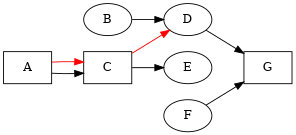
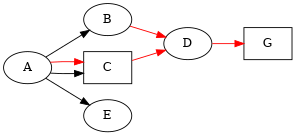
edge "B" -> "D": color black -> red
edge "D" -> "G": color black -> red
edge "A" -> "B": added
node "A": shape box -> ellipse
edge "C" -> "E": now "A" -> "E"
node "F": removed
